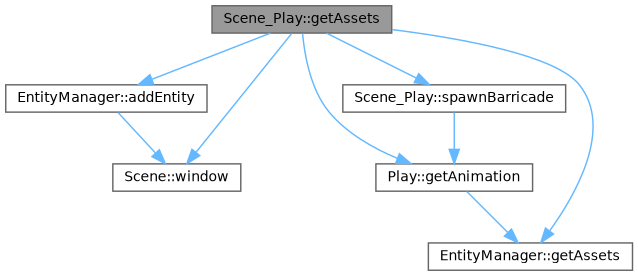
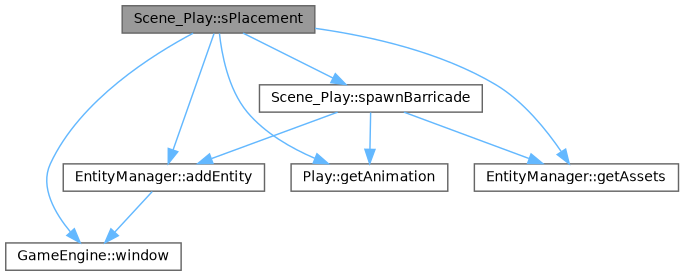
node "Scene_Play::getAssets": label "Scene_Play::getAssets" -> "Scene_Play::sPlacement"
edge "Scene_Play::spawnBarricade" -> "EntityManager::addEntity": added
node "Scene::window": label "Scene::window" -> "GameEngine::window"
edge "Play::getAnimation" -> "EntityManager::getAssets": now "Scene_Play::spawnBarricade" -> "EntityManager::getAssets"
